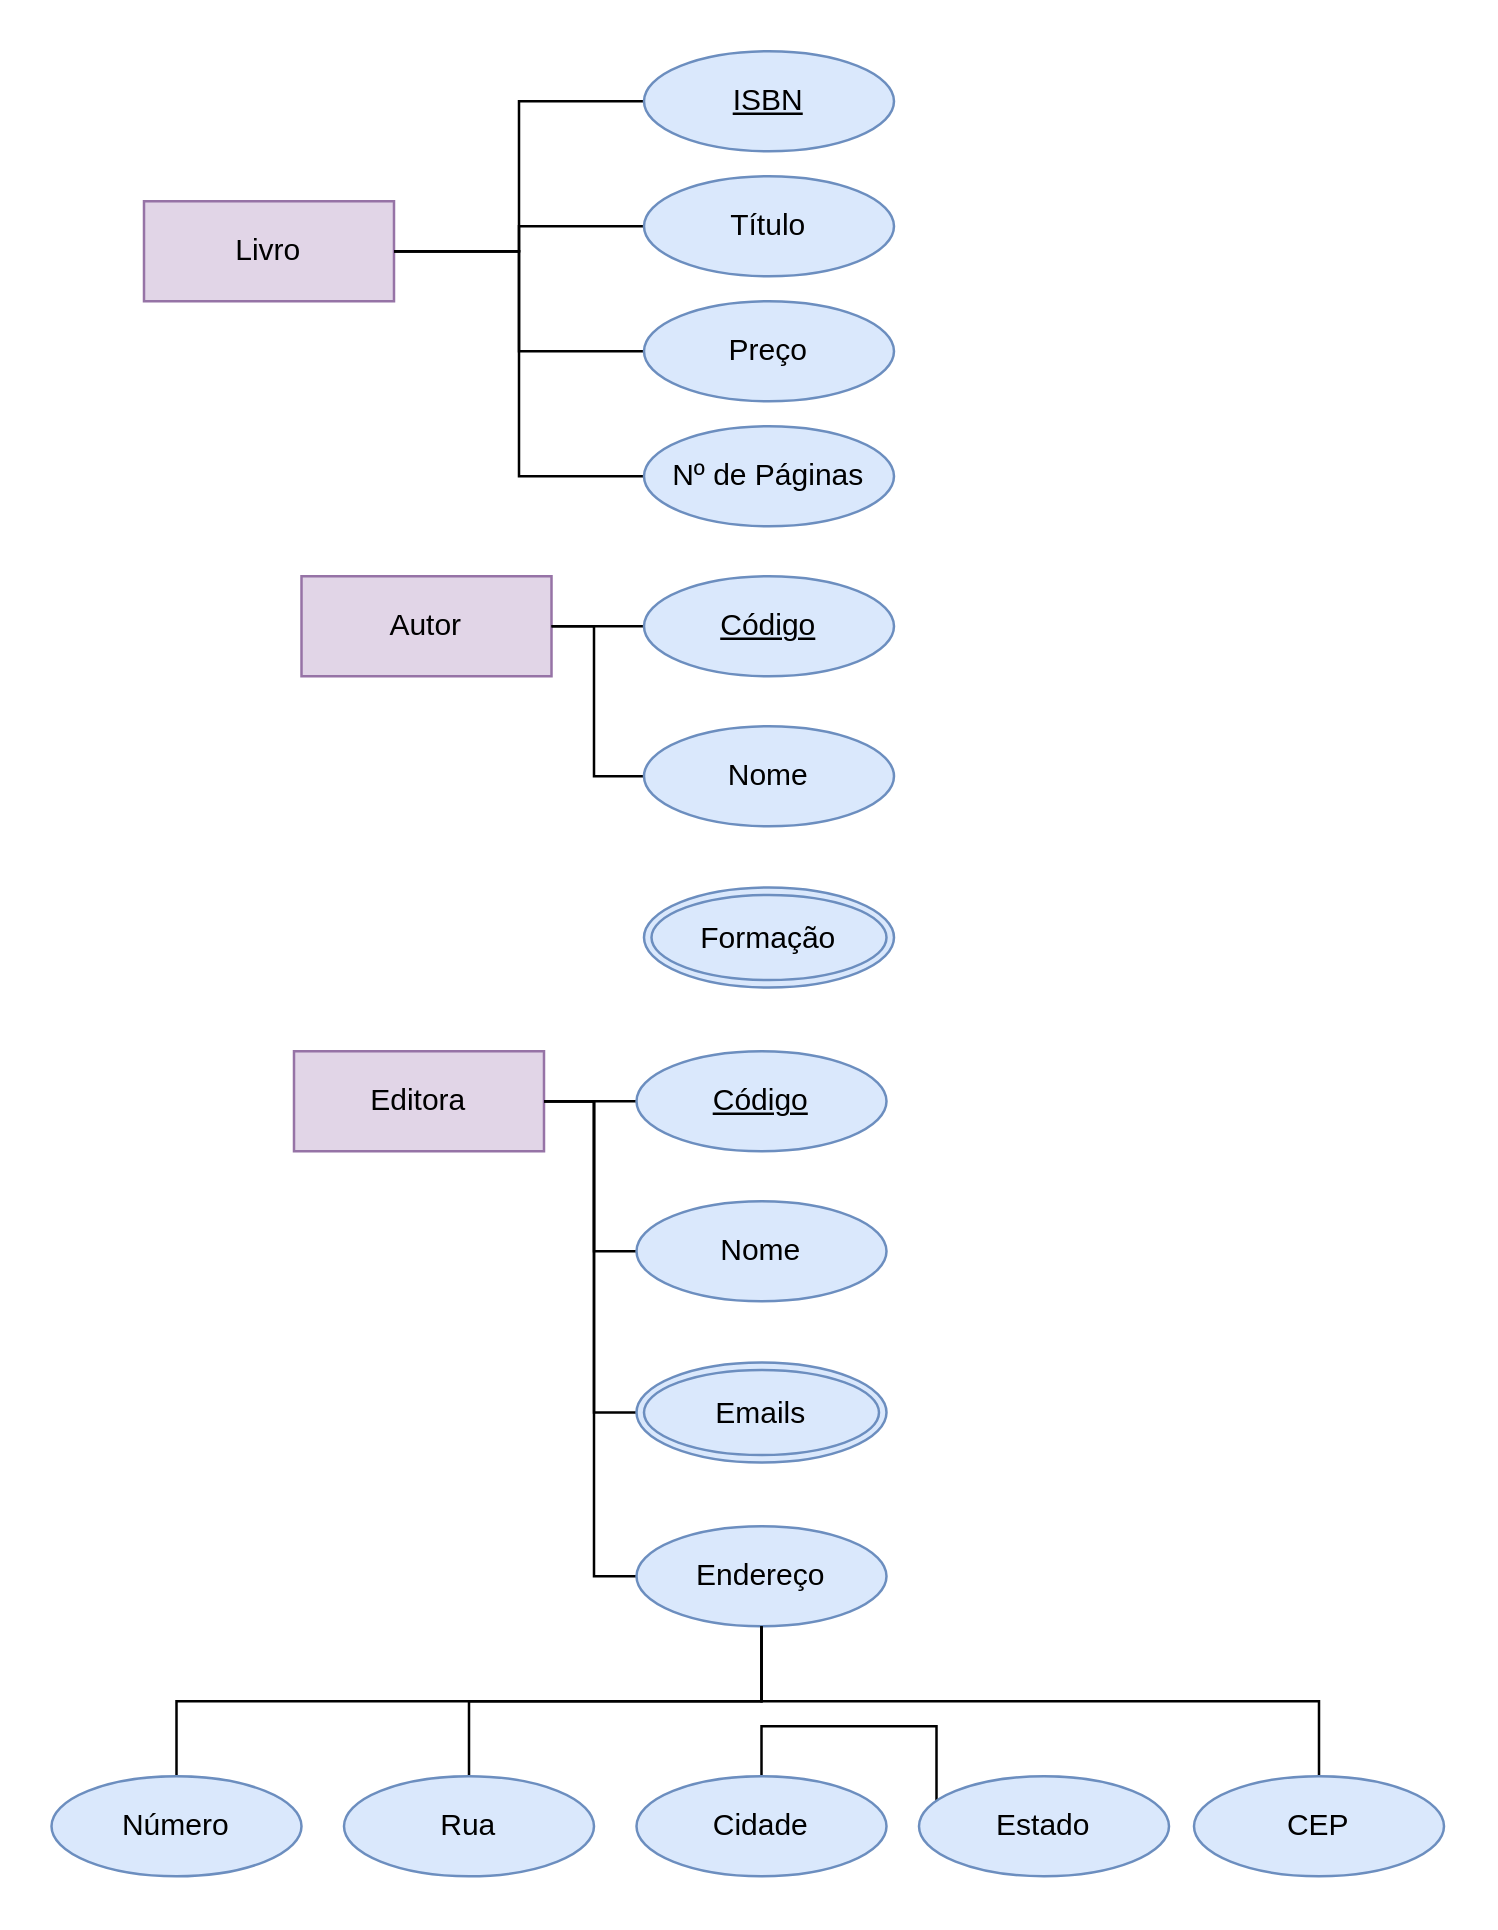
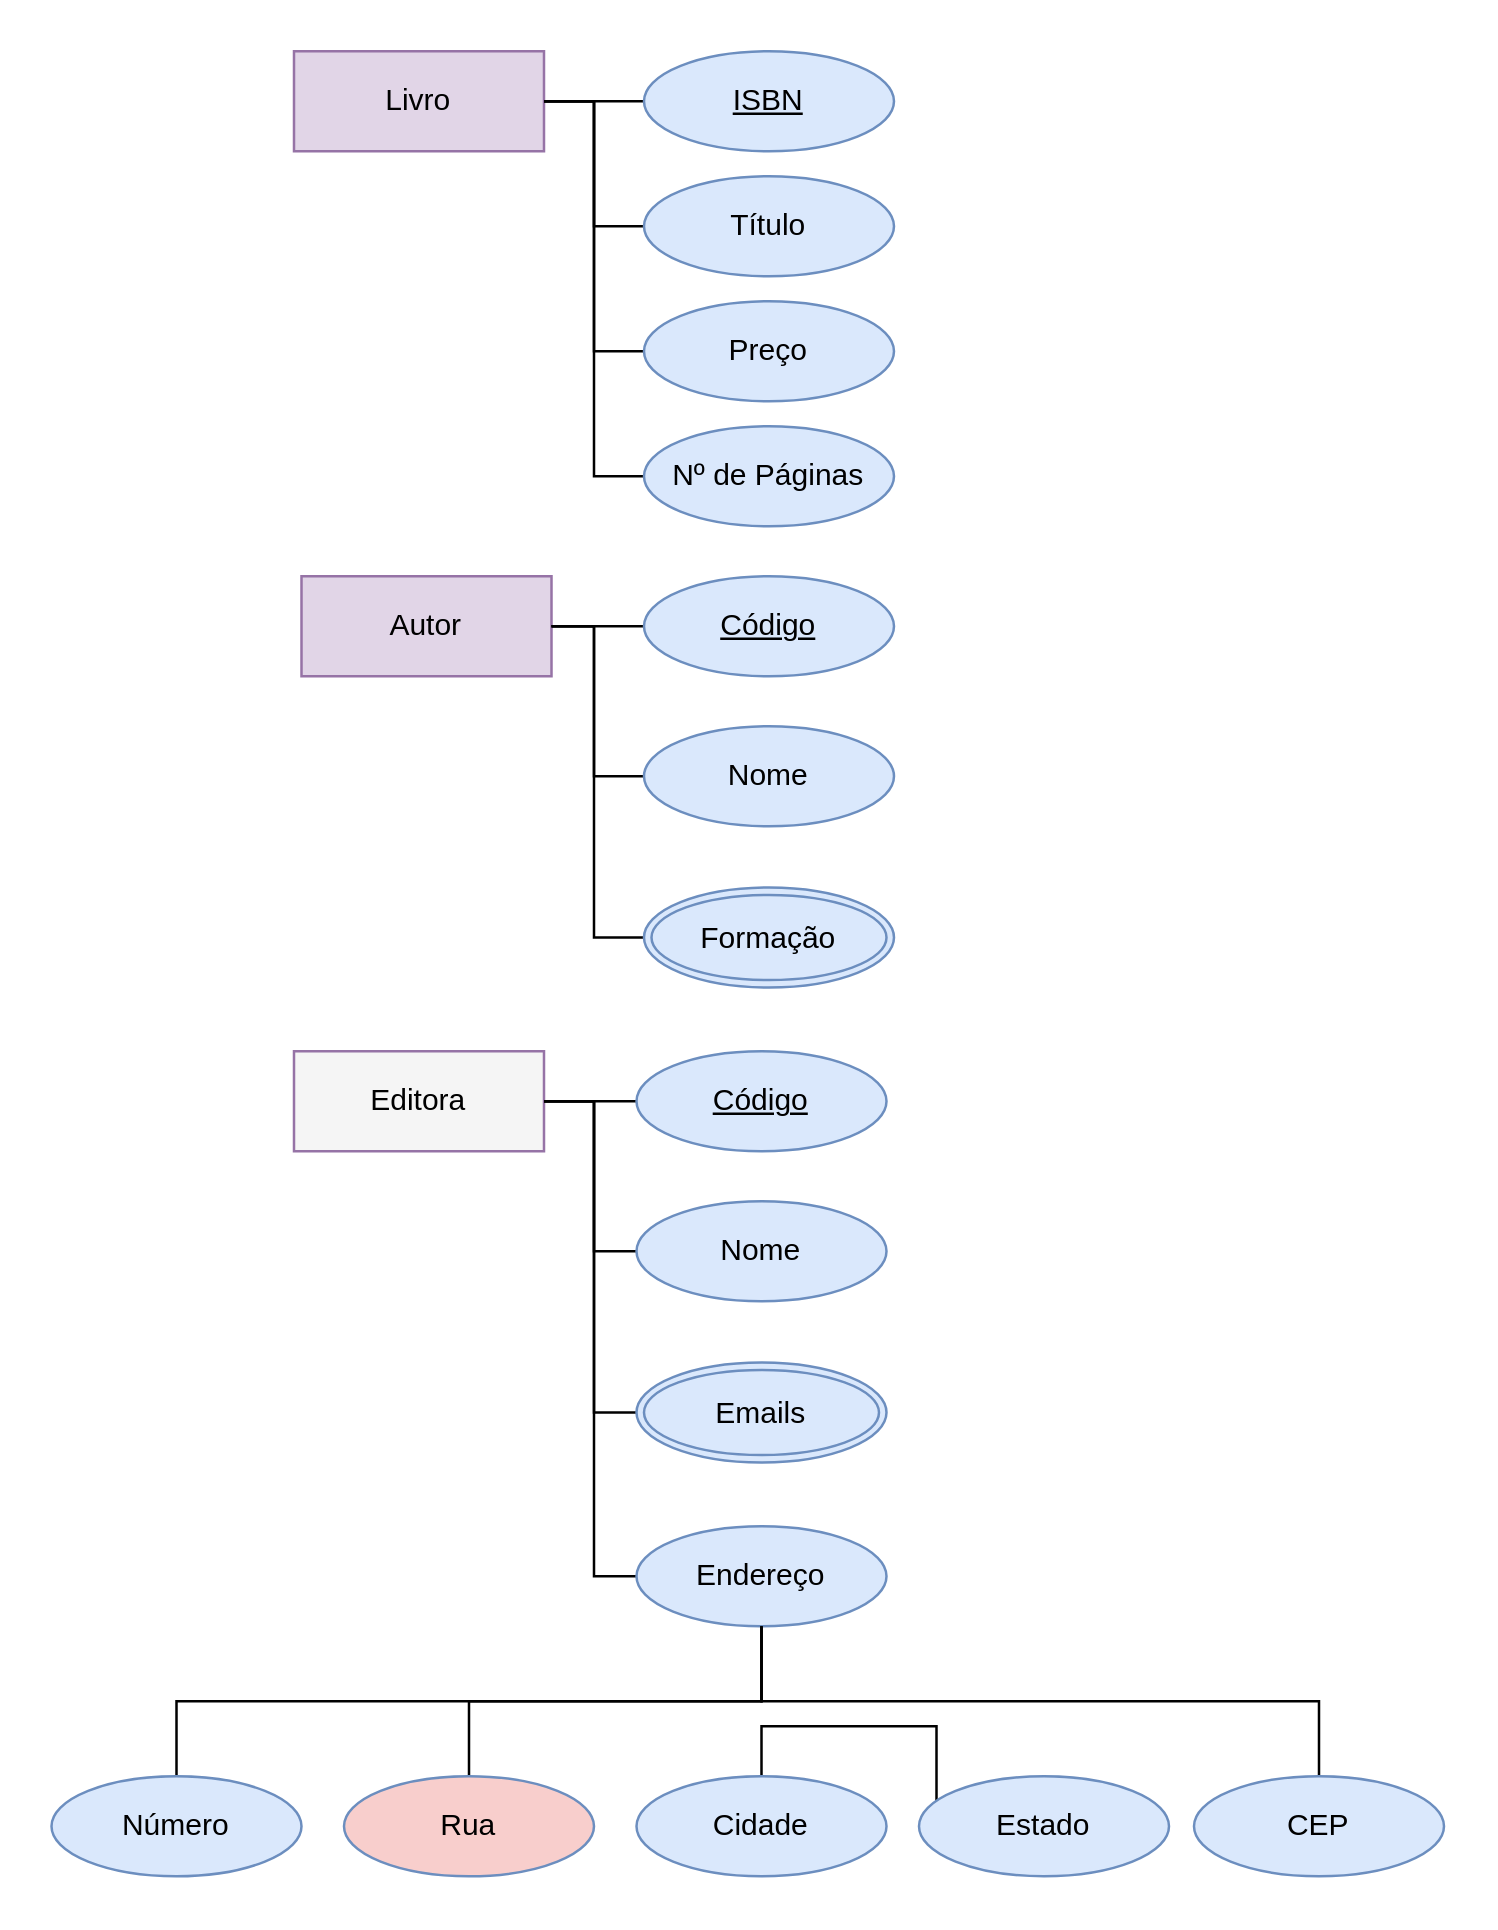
node "Livro": moved (269, 251) -> (419, 101)
edge "Autor" -- "Formação": added
node "Editora": fillcolor #e1d5e7 -> #f5f5f5
node "Rua": fillcolor #dae8fc -> #f8cecc
